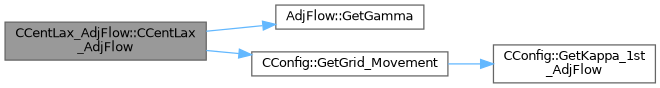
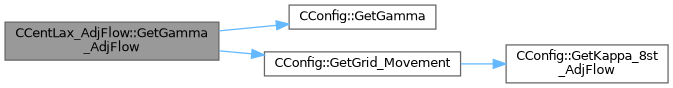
node "AdjFlow::GetGamma": label "AdjFlow::GetGamma" -> "CConfig::GetGamma"
node "CCentLax_AdjFlow::CCentLax _AdjFlow": label "CCentLax_AdjFlow::CCentLax _AdjFlow" -> "CCentLax_AdjFlow::GetGamma _AdjFlow"
node "CConfig::GetKappa_1st _AdjFlow": label "CConfig::GetKappa_1st _AdjFlow" -> "CConfig::GetKappa_8st _AdjFlow"
